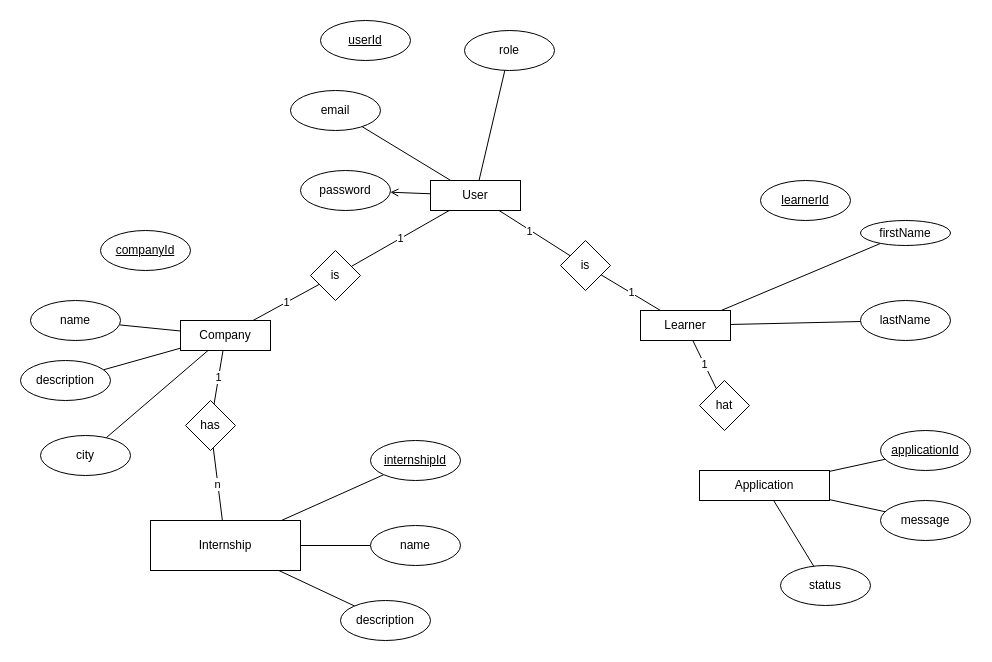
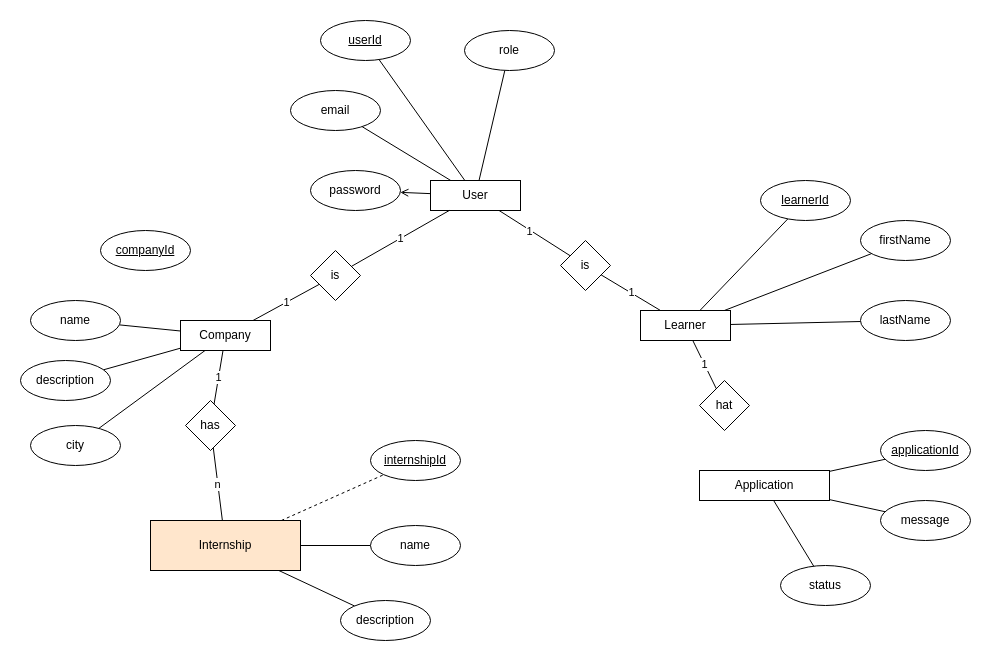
edge "userId" -- "User": added
node "password": moved (346, 191) -> (356, 191)
node "firstName": size 90x25 -> 90x40
edge "learnerId" -- "Learner": added
node "city": moved (86, 456) -> (76, 446)
edge "internshipId" -- "Internship": style solid -> dashed
node "Internship": fillcolor #ffffff -> #ffe6cc
